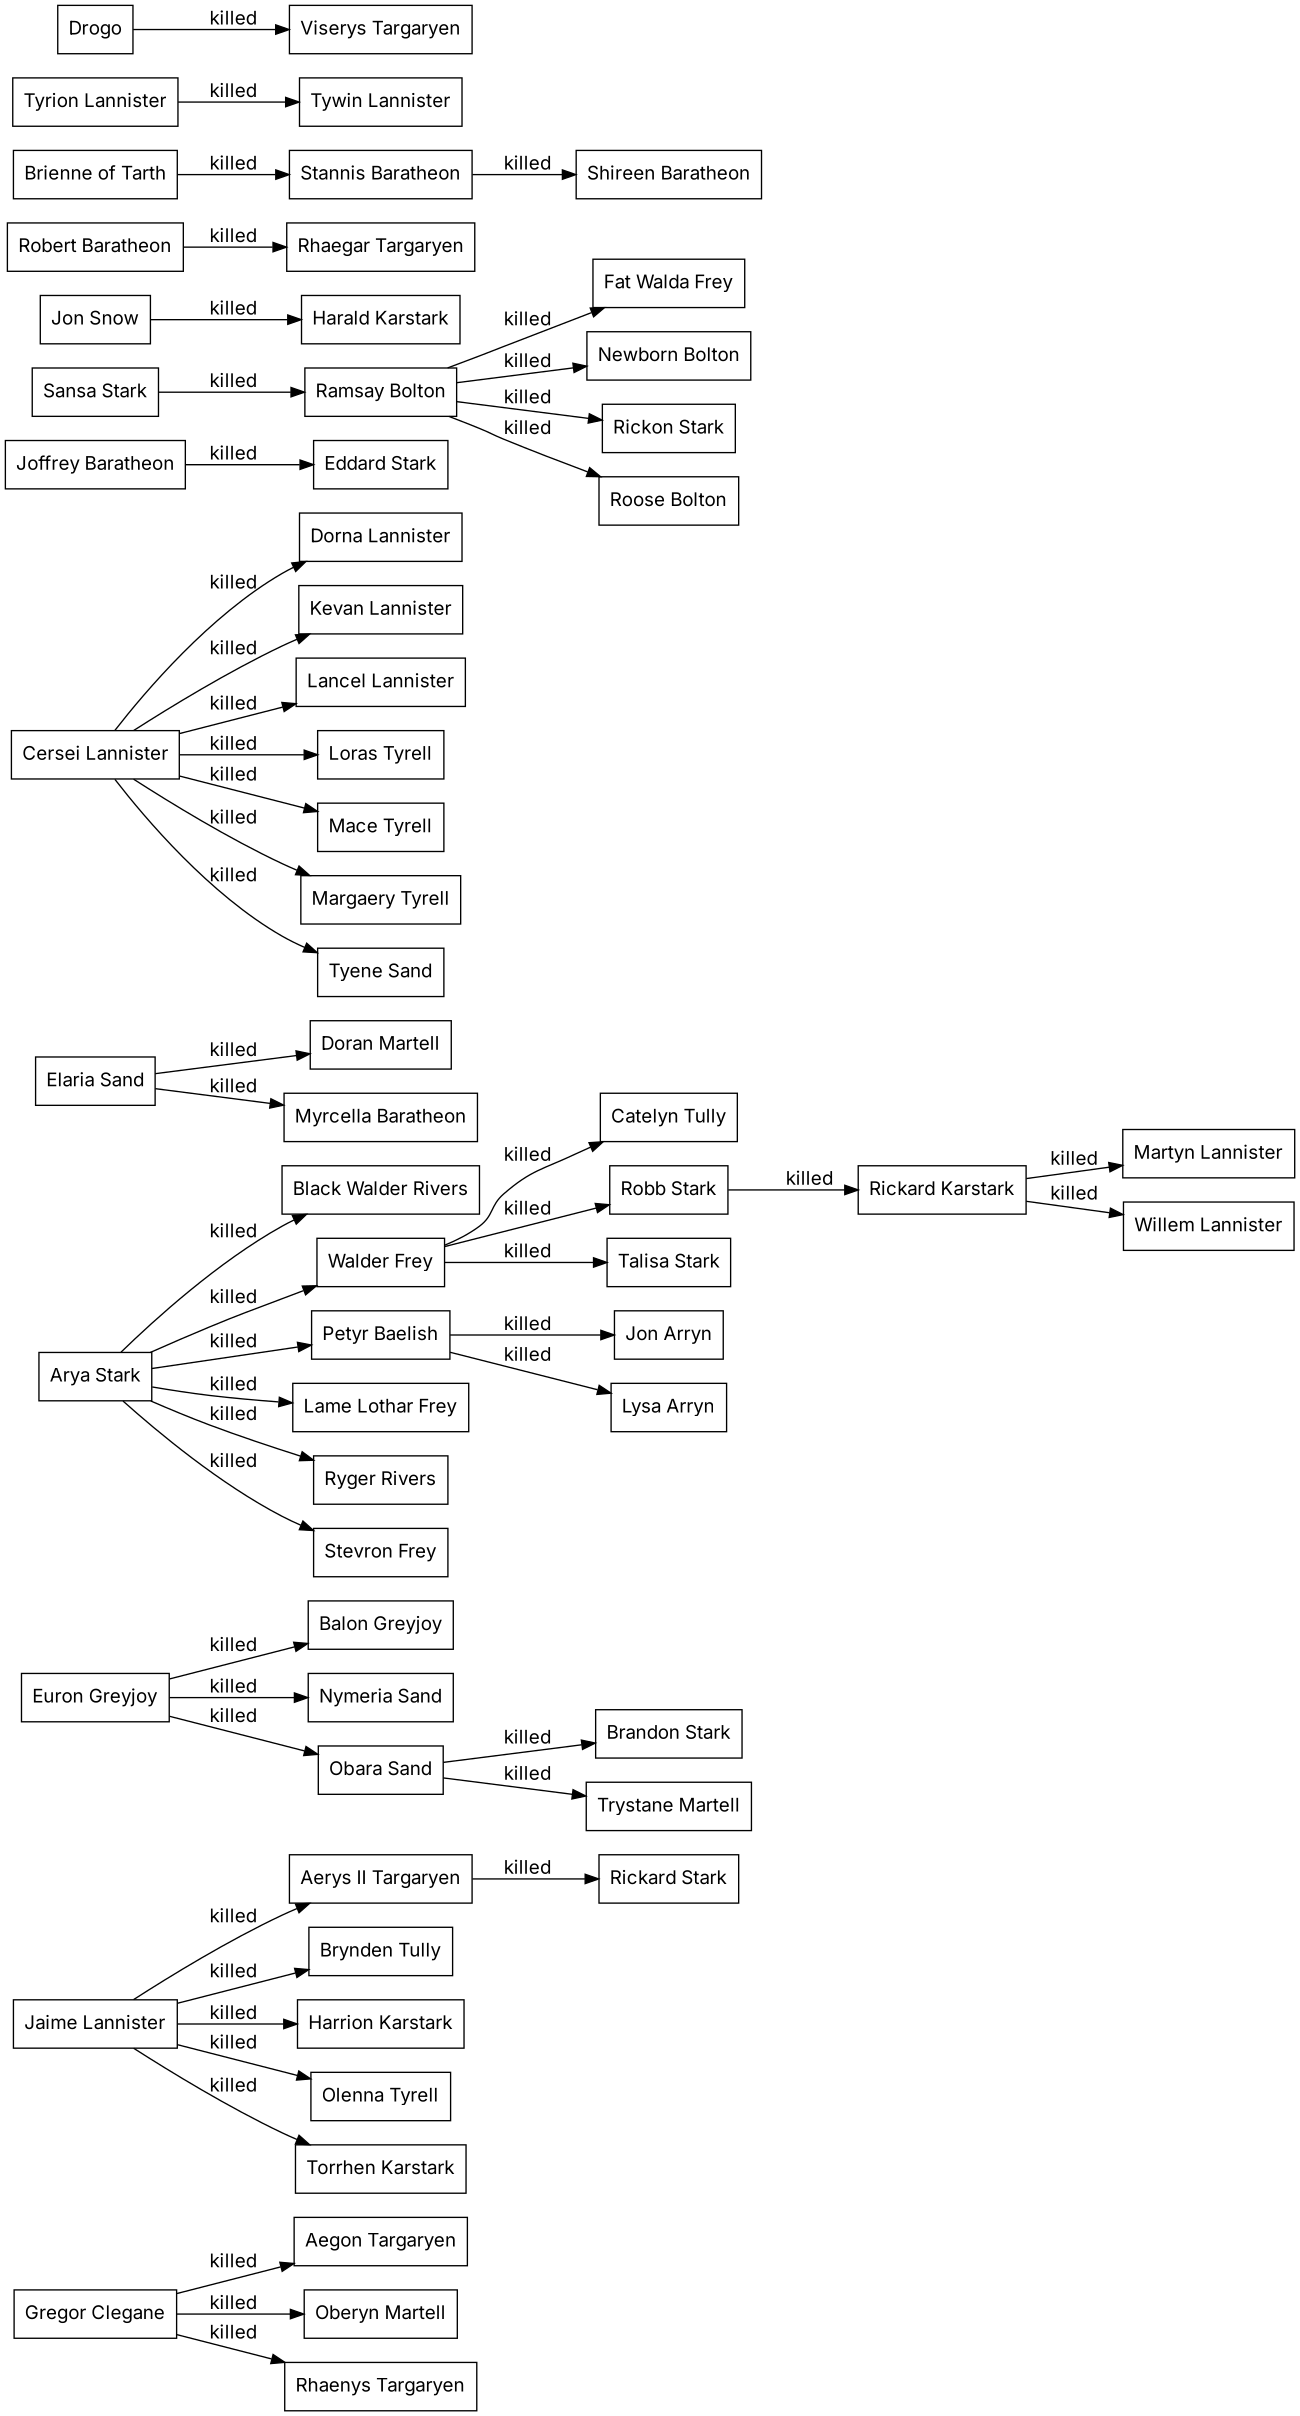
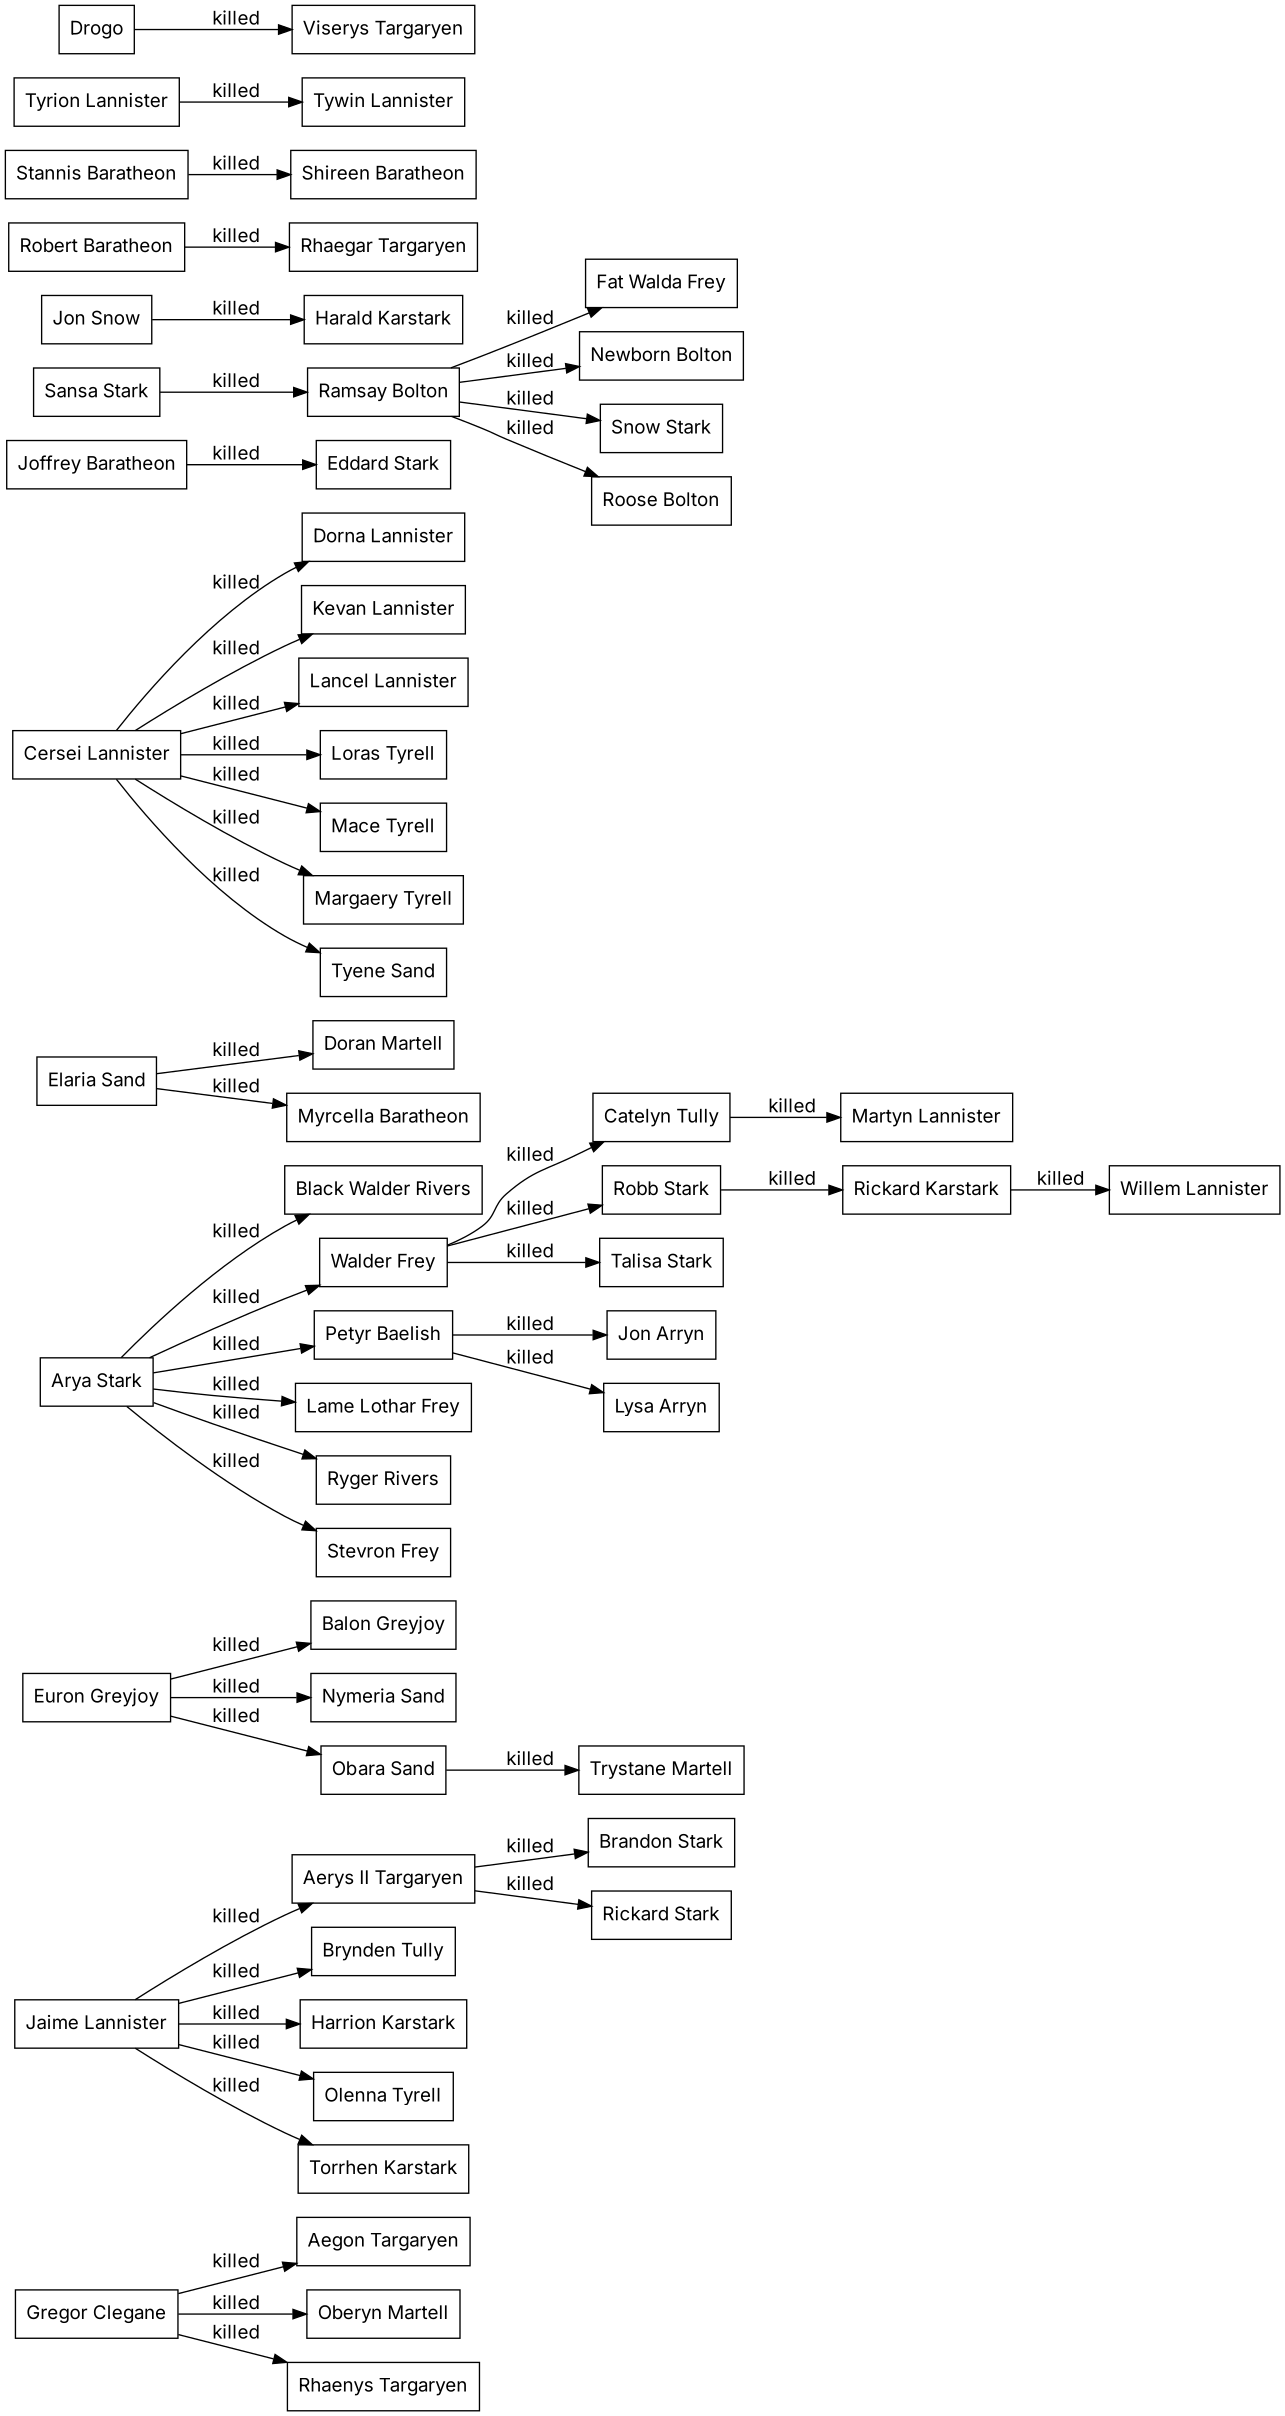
node "Brienne of Tarth": removed
node "Rickon Stark": label "Rickon Stark" -> "Snow Stark"
edge "Rickard Karstark" -> "Martyn Lannister": now "Catelyn Tully" -> "Martyn Lannister"
edge "Obara Sand" -> "Brandon Stark": now "Aerys II Targaryen" -> "Brandon Stark"
